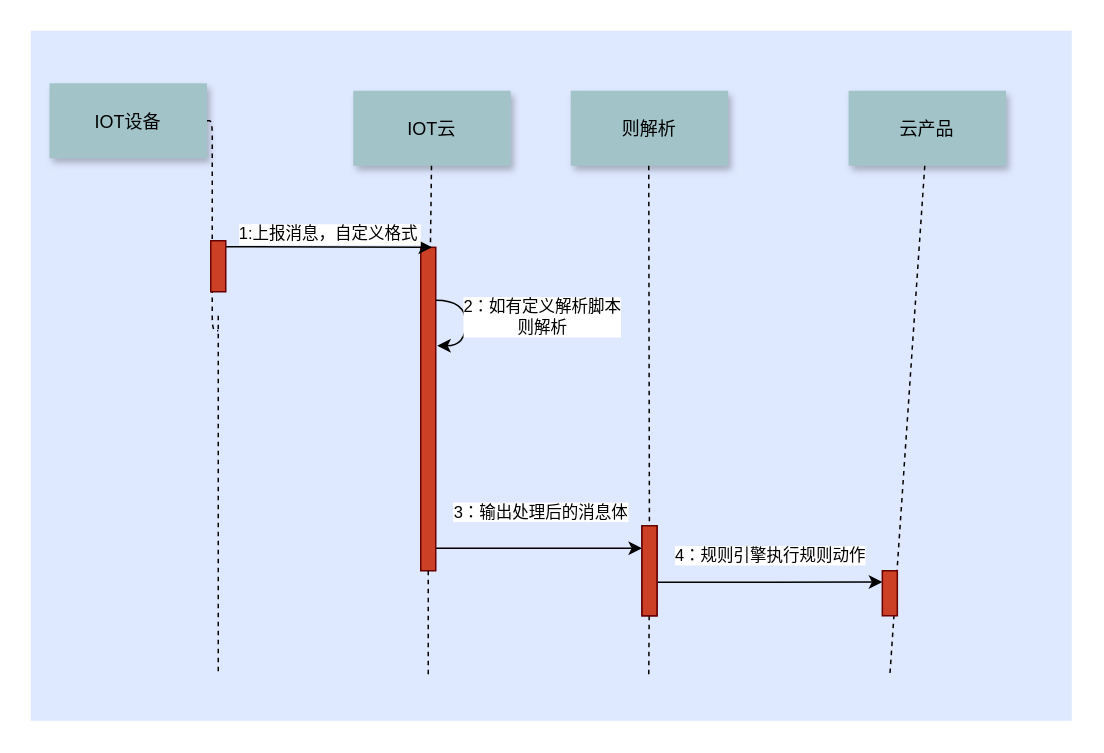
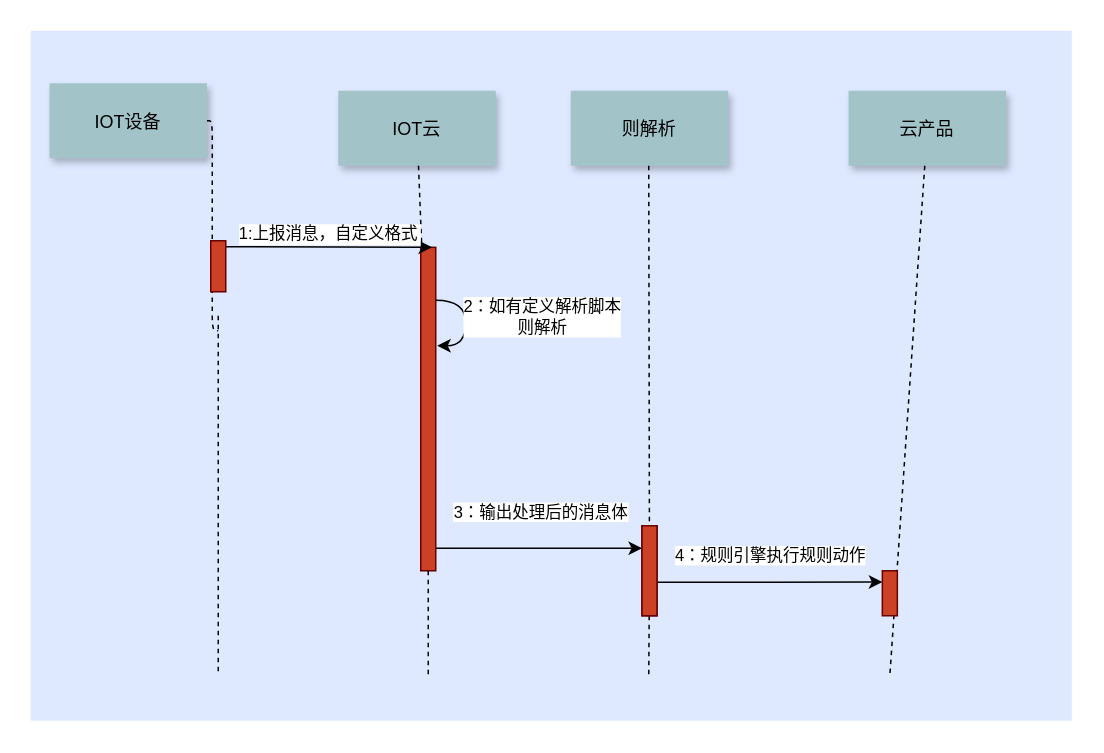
node "IOT云": moved (432, 128) -> (417, 128)
